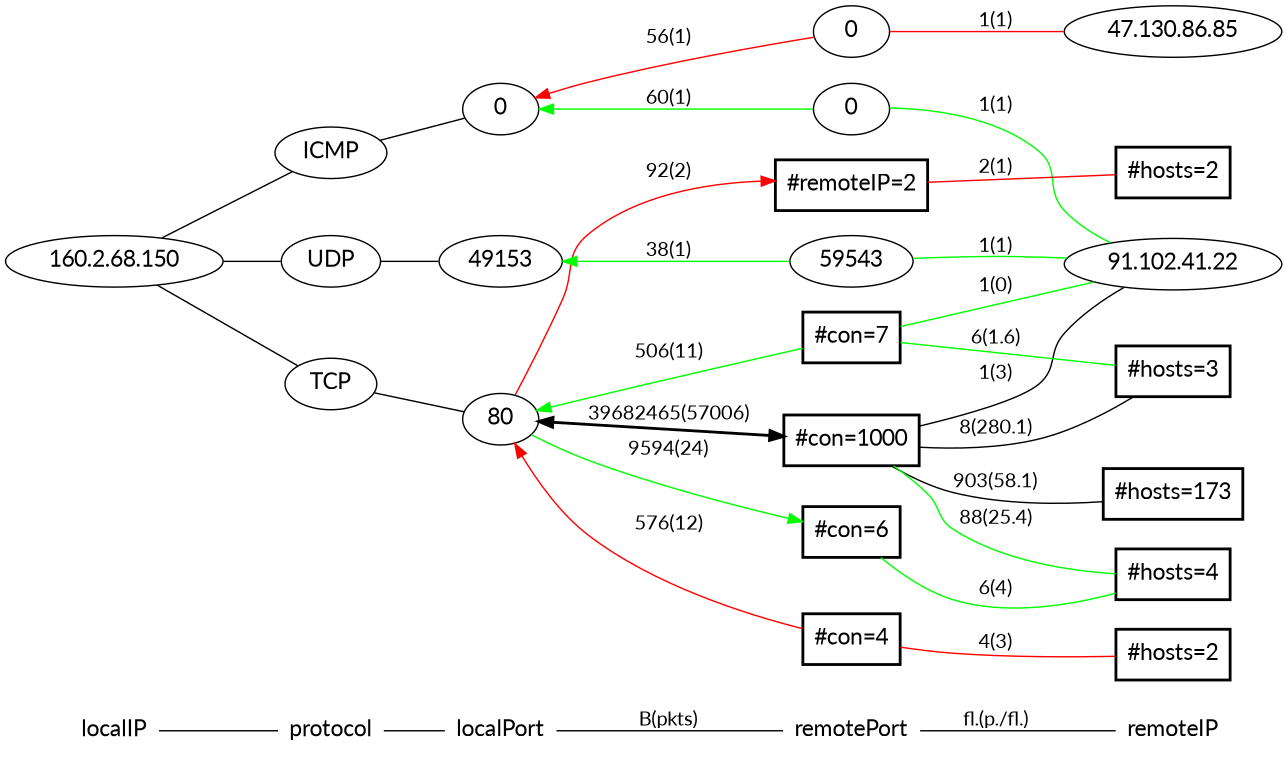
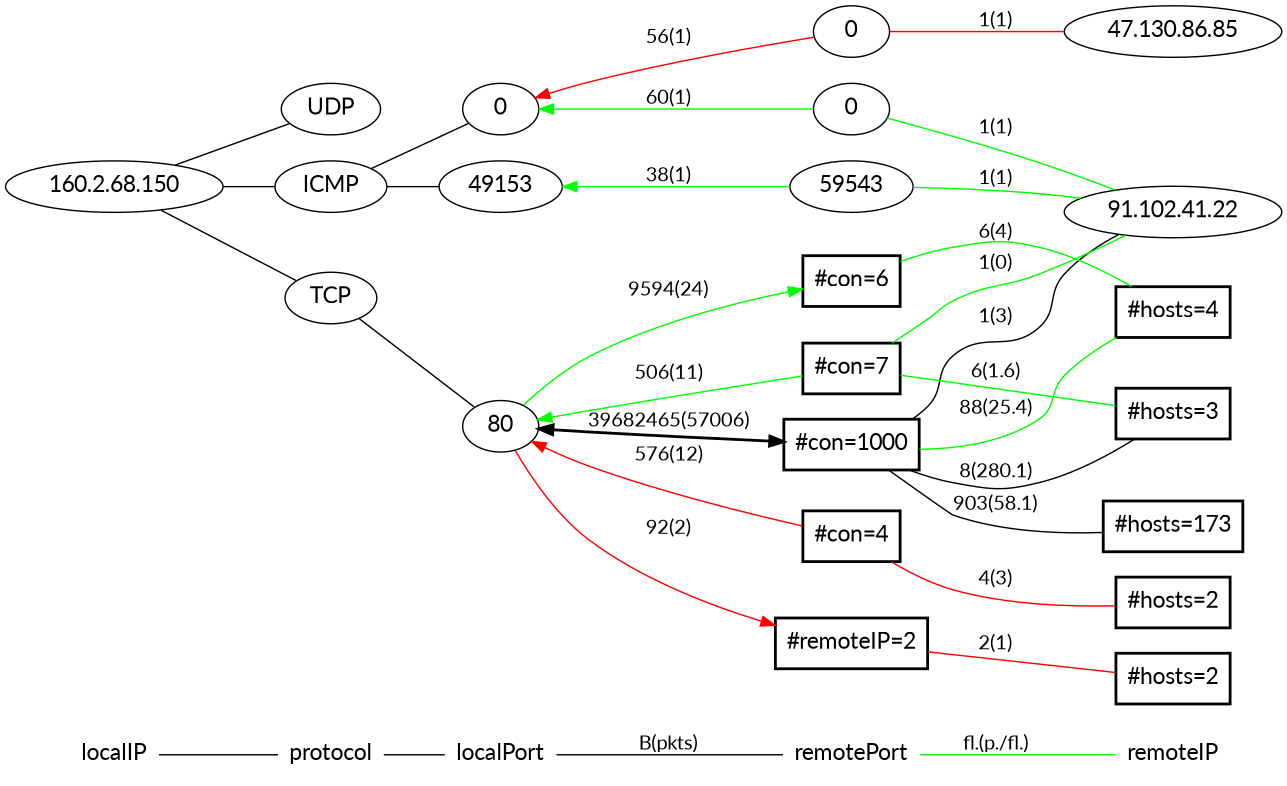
edge "UDP" -- "49153": now "ICMP" -- "49153"
edge "remotePort" -- "remoteIP": color black -> green
